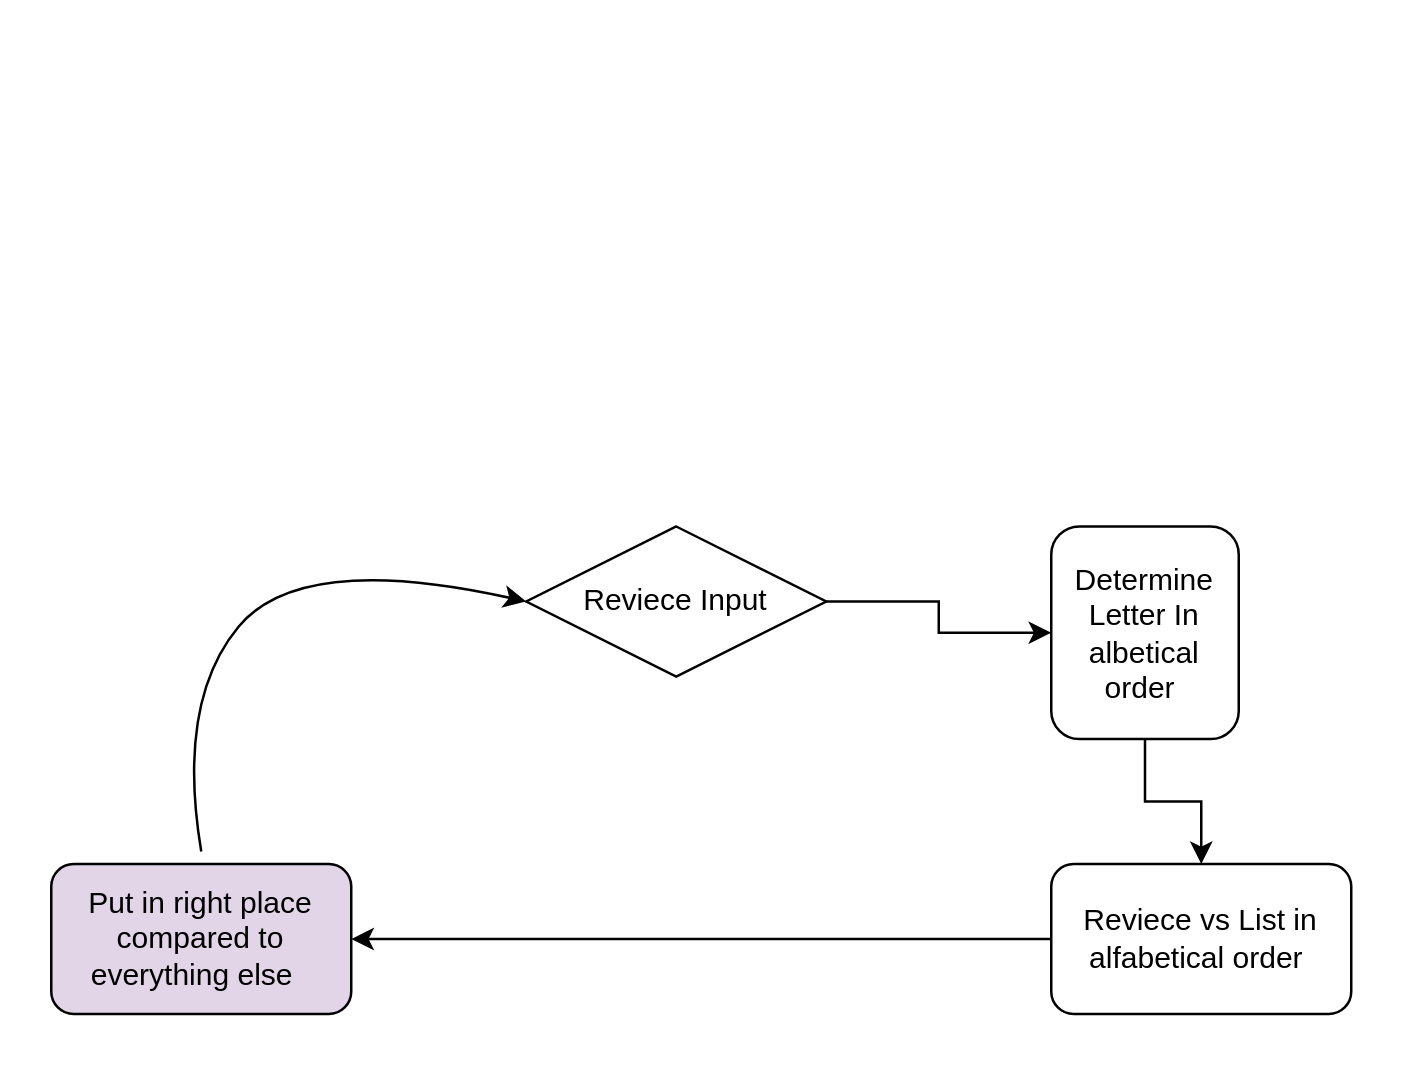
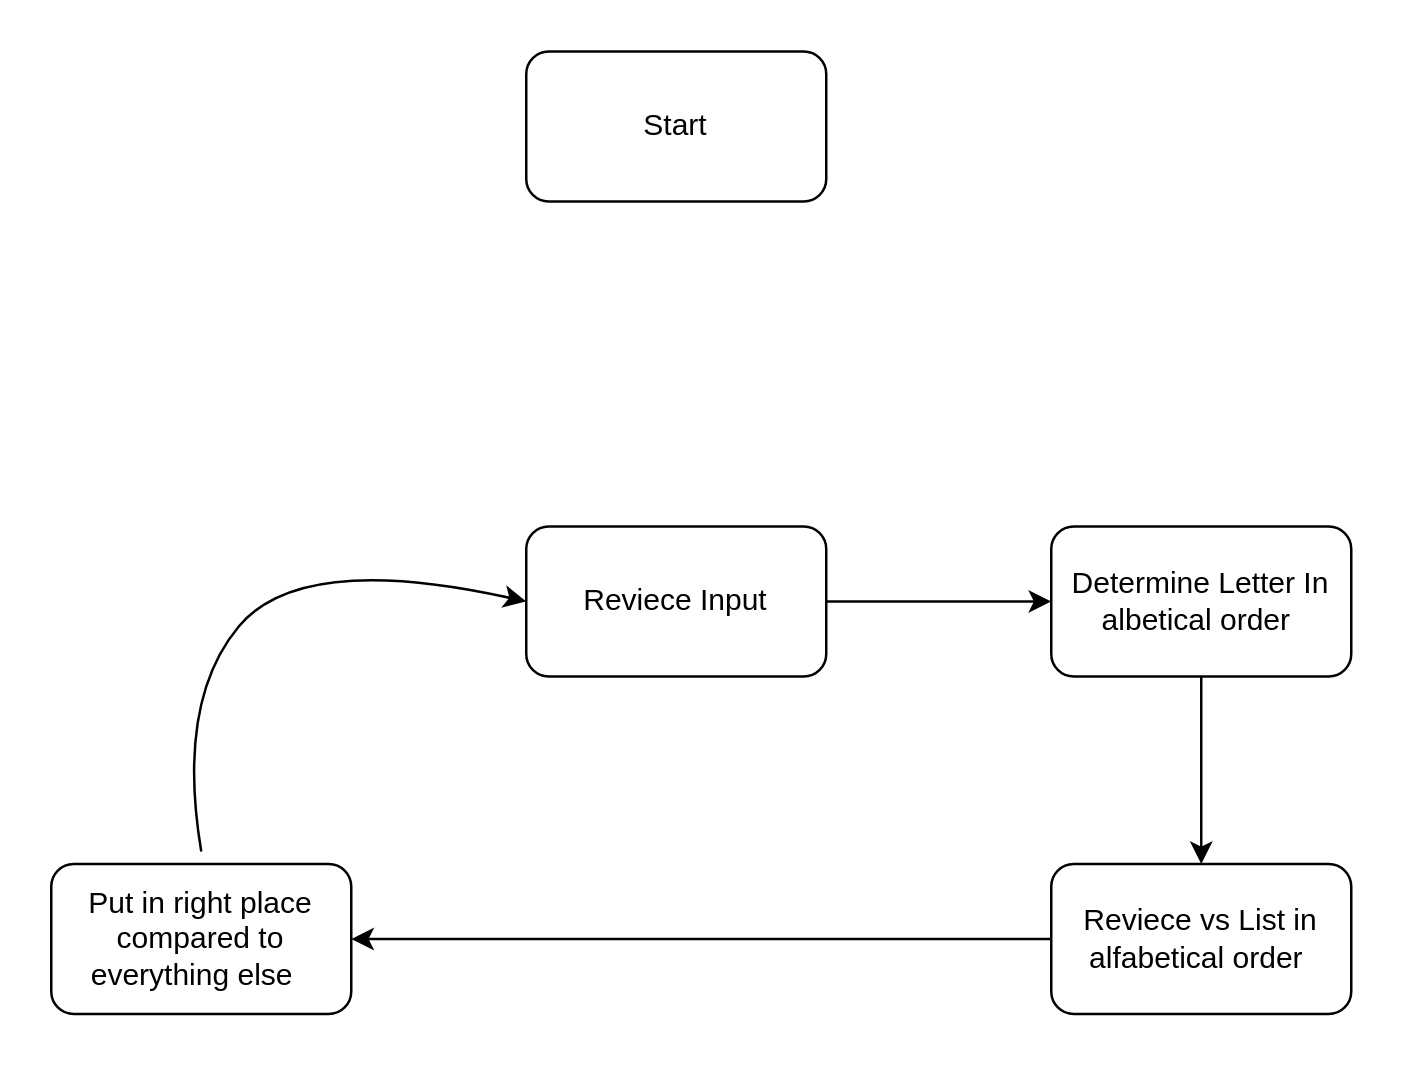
node "Start": added
node "Reviece Input": shape diamond -> rounded rectangle
node "Determine Letter In albetical order": size 188x213 -> 300x150
node "Put in right place compared to everything else": fillcolor #e1d5e7 -> #ffffff
